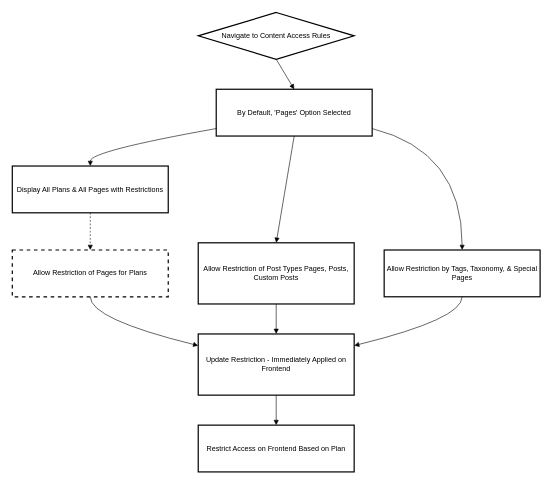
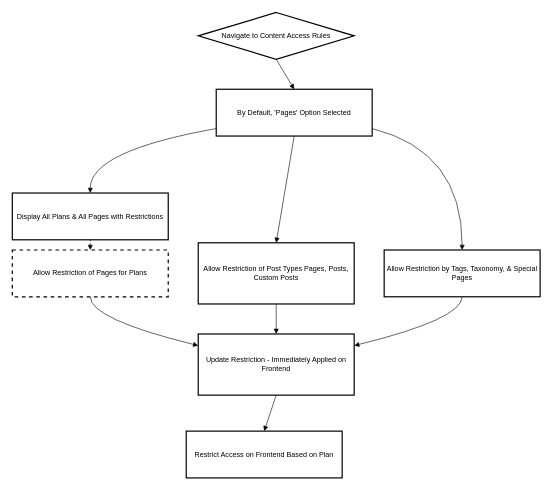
node "Display All Plans & All Pages with Restrictions": moved (90, 189) -> (90, 216)
node "Restrict Access on Frontend Based on Plan": moved (276, 449) -> (264, 455)
